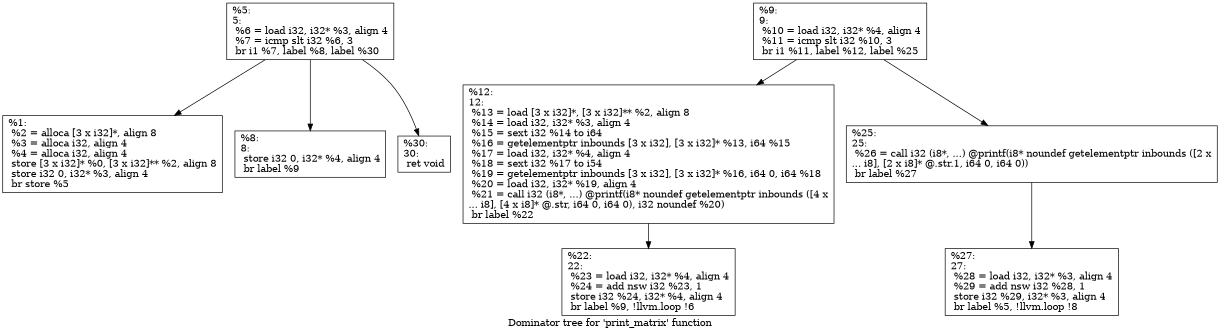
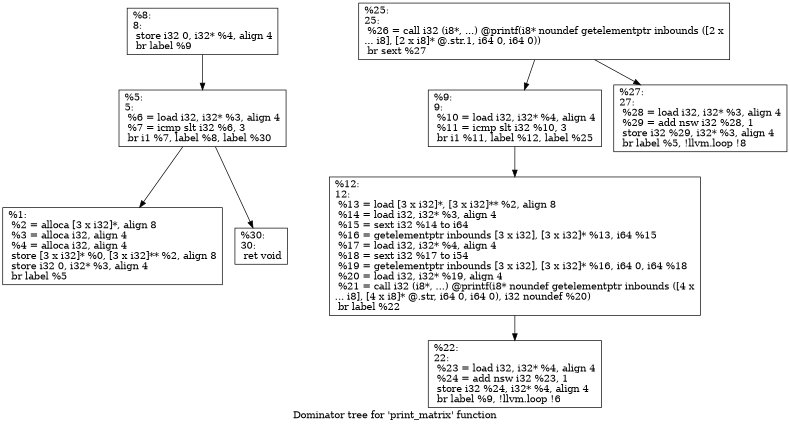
edge "%9:" -> "%25:": reversed
edge "%5:" -> "%8:": reversed
node "%25:": text "br label %27" -> "br sext %27"
node "%1:": text "br store %5" -> "br label %5"
